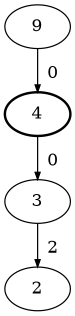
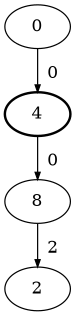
node "9": label "9" -> "0"
node "3": label "3" -> "8"
